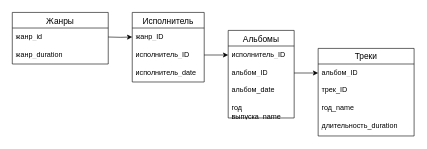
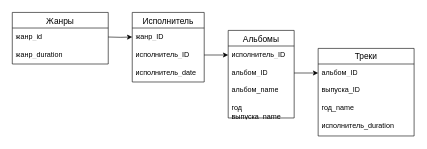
node "альбом_date": label "альбом_date" -> "альбом_name"
node "трек_ID": label "трек_ID" -> "выпуска_ID"
node "длительность_duration": label "длительность_duration" -> "исполнитель_duration"
